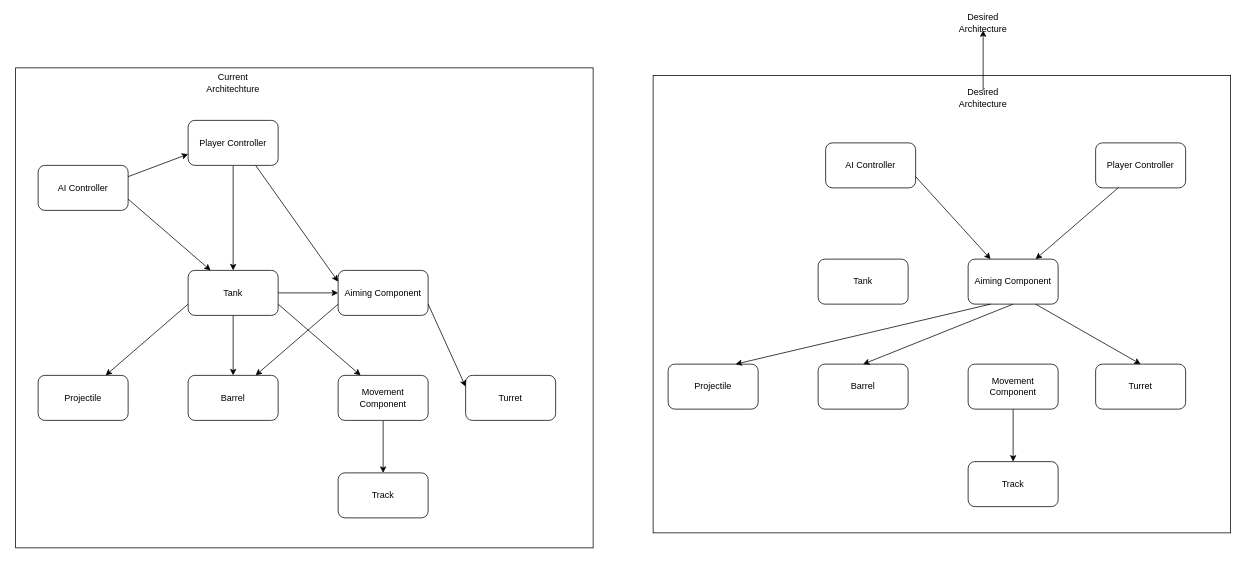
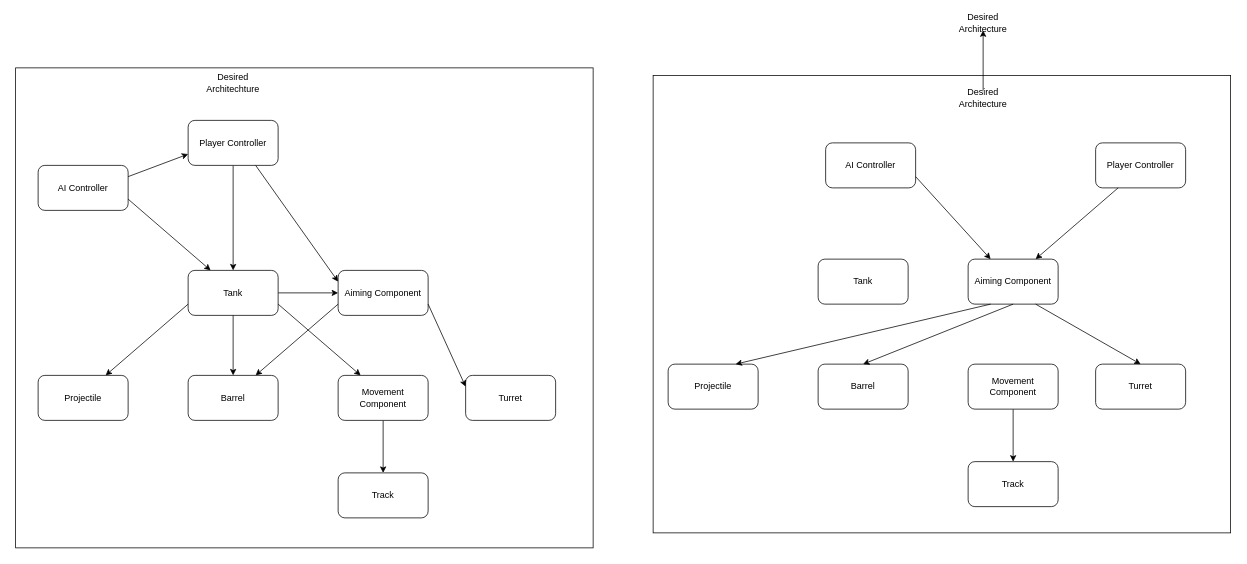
node "Current Architechture": label "Current Architechture" -> "Desired Architechture"
